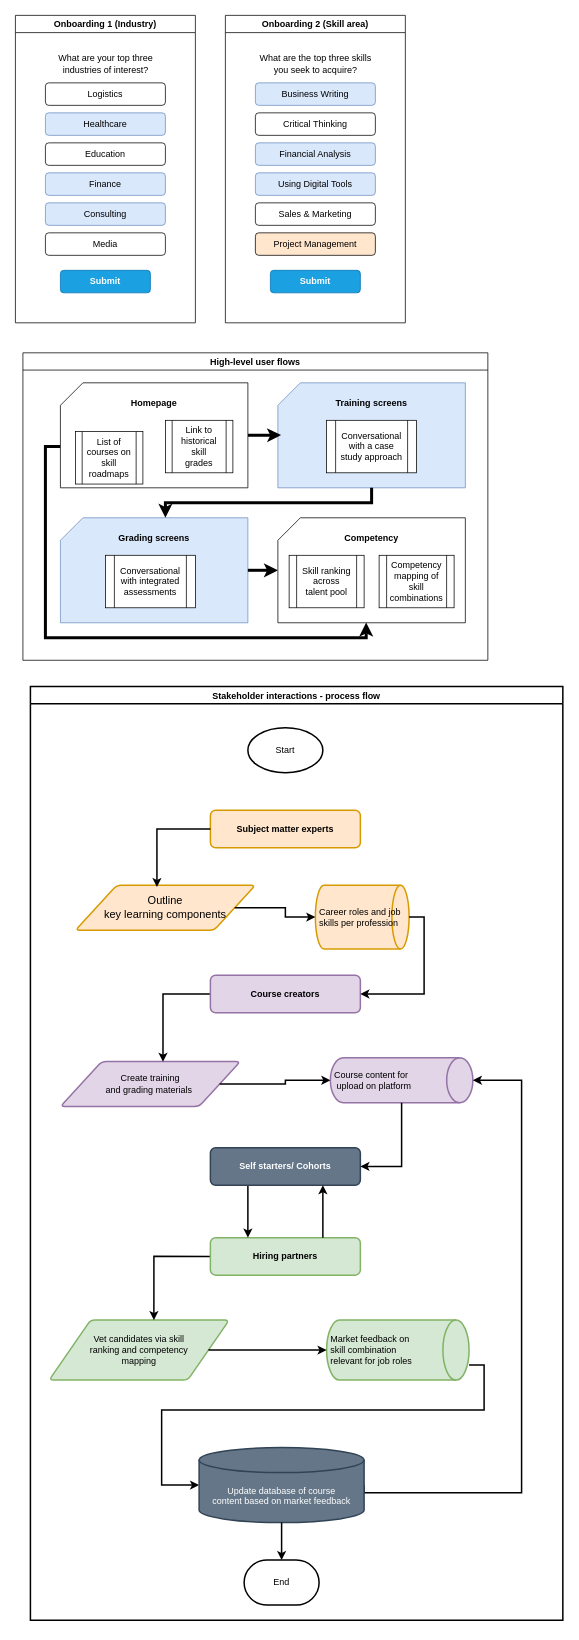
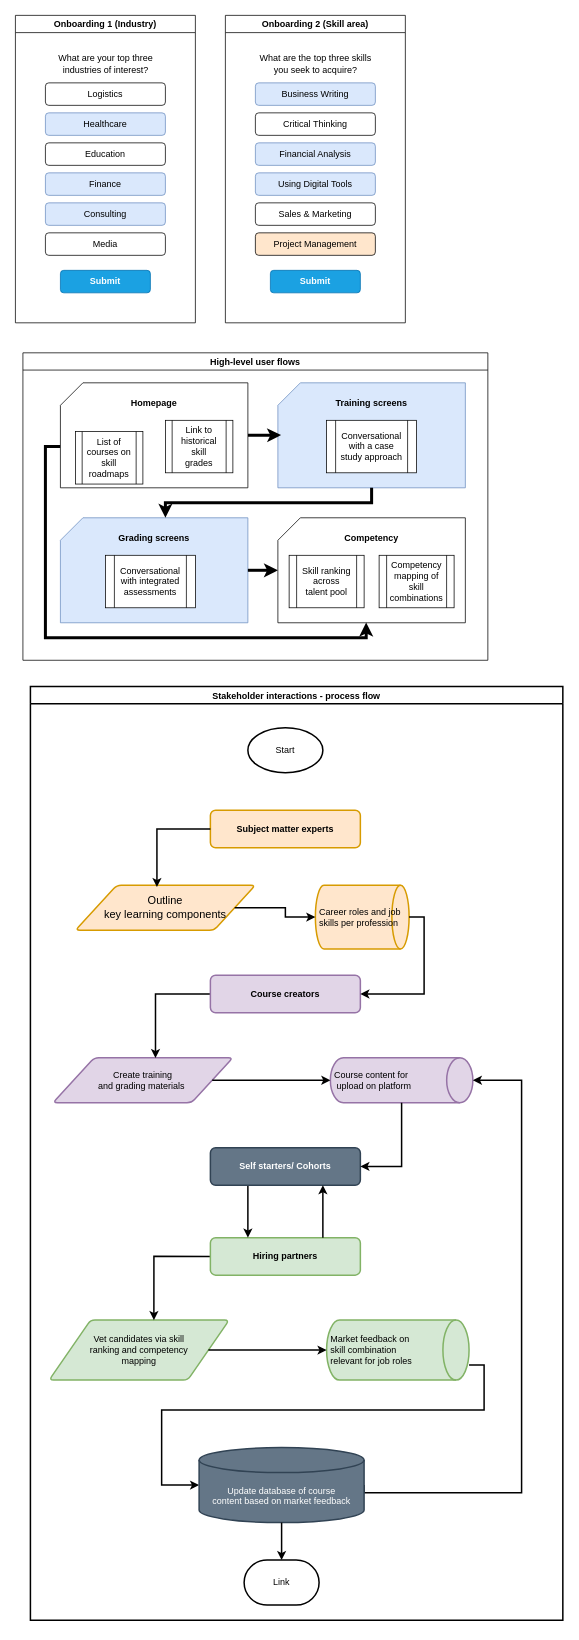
node "Create training and grading materials": moved (150, 1084) -> (143, 1080)
node "End": label "End" -> "Link"
